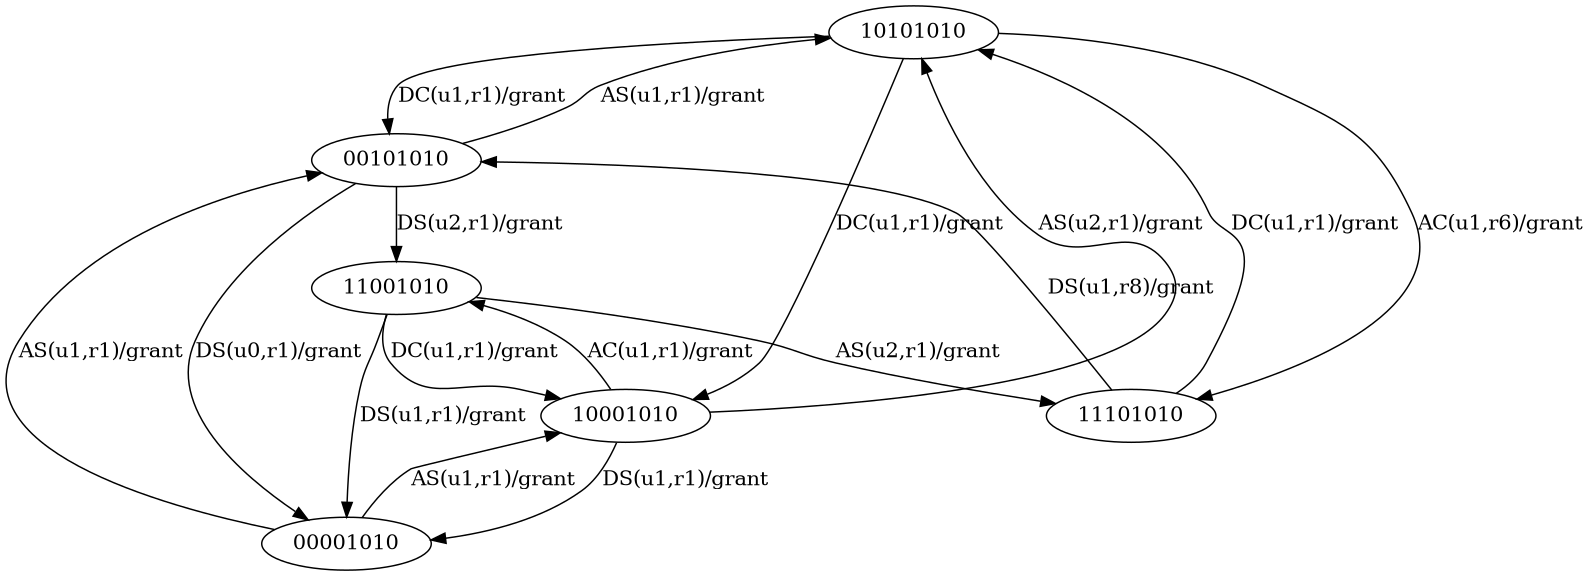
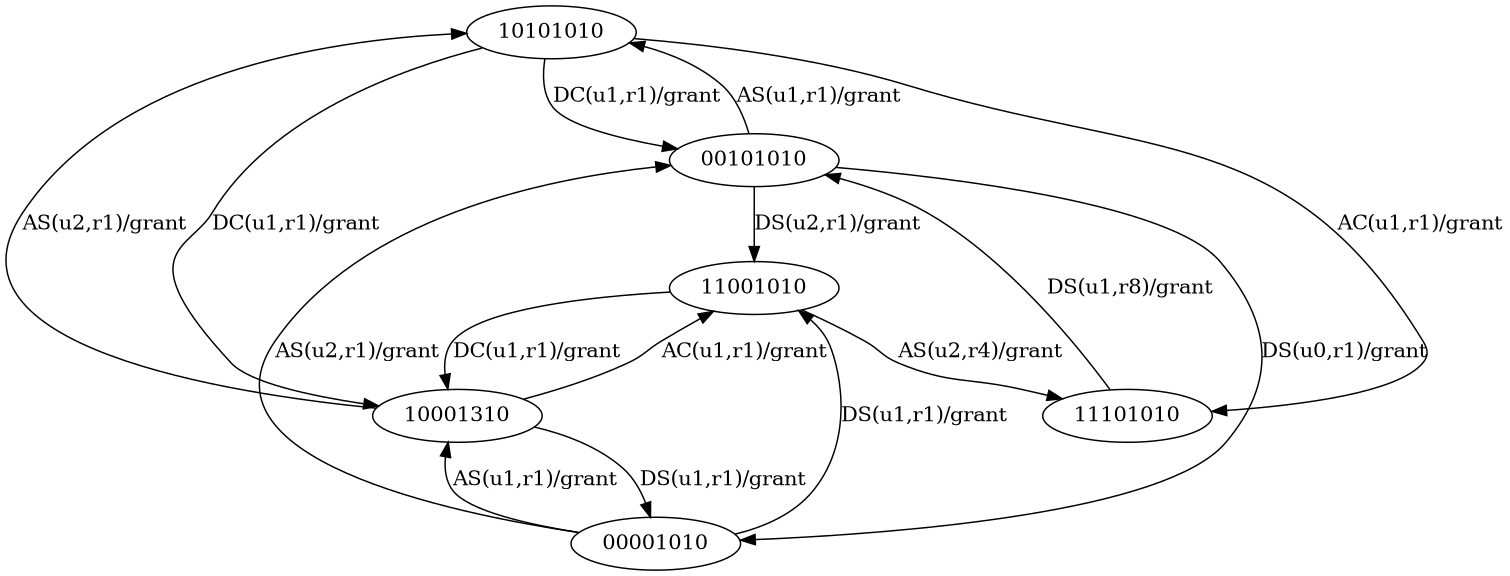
edge "11101010" -> "10101010": removed, label "DC(u1,r1)/grant"
edge "10101010" -> "11101010": label "AC(u1,r6)/grant" -> "AC(u1,r1)/grant"
edge "00001010" -> "00101010": label "AS(u1,r1)/grant" -> "AS(u2,r1)/grant"
edge "11001010" -> "11101010": label "AS(u2,r1)/grant" -> "AS(u2,r4)/grant"
edge "11001010" -> "00001010": reversed
node "10001010": label "10001010" -> "10001310"
